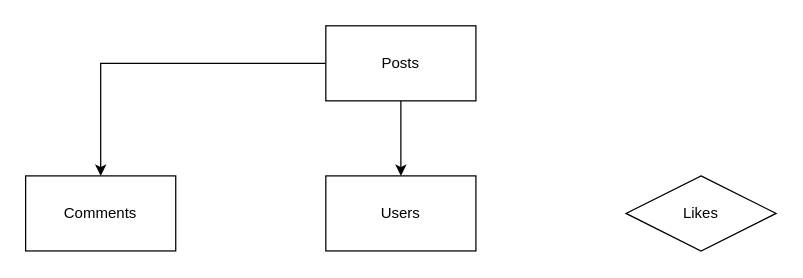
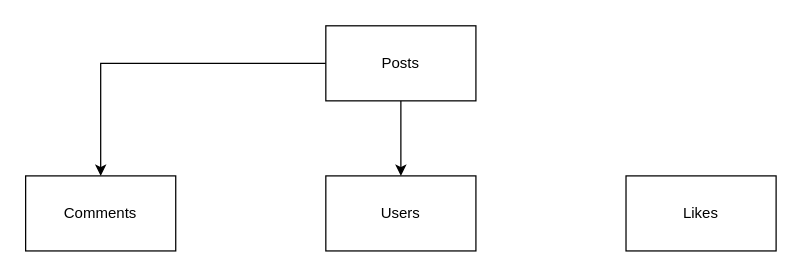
node "Likes": shape diamond -> rectangle
